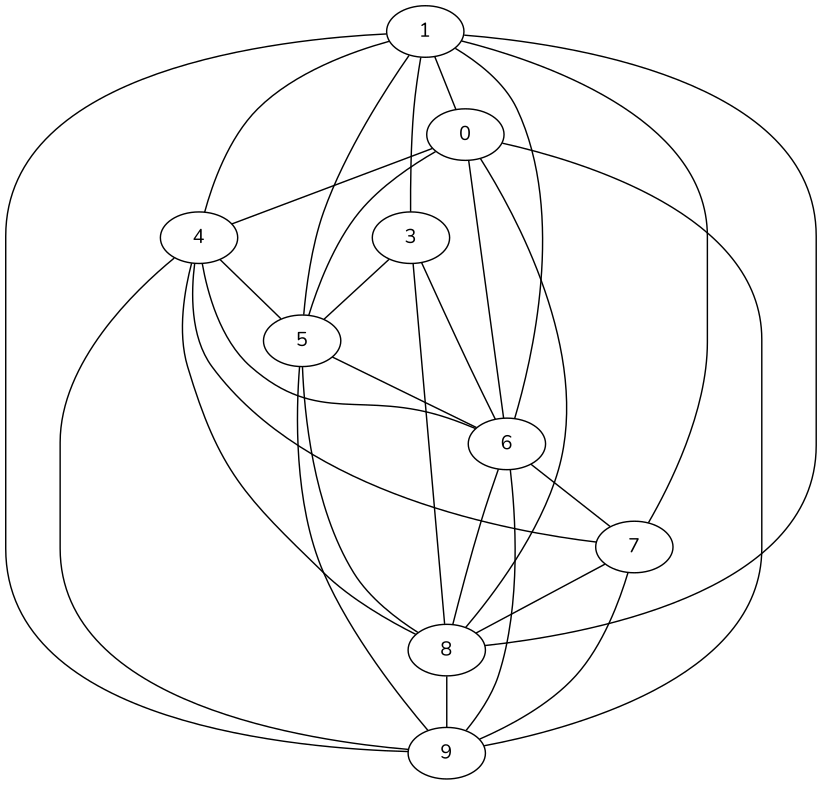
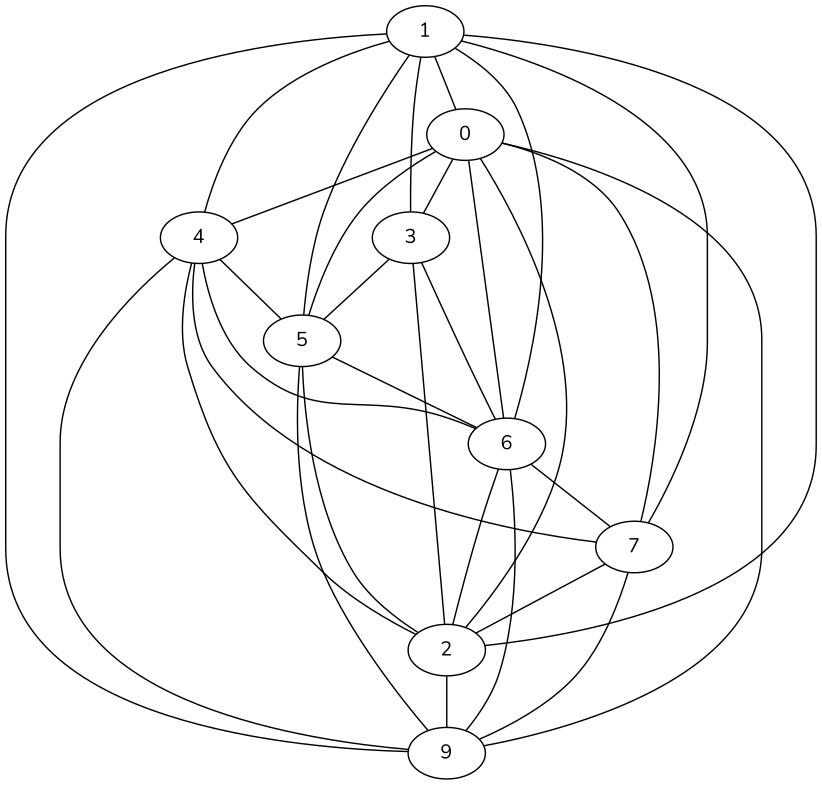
edge "0" -- "3": added
edge "0" -- "7": added
node "8": label "8" -> "2"
